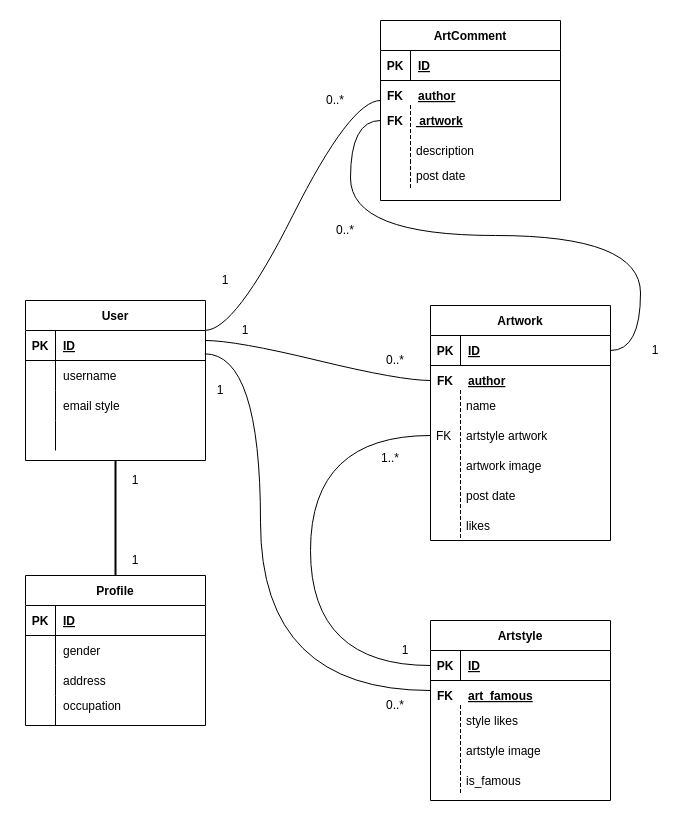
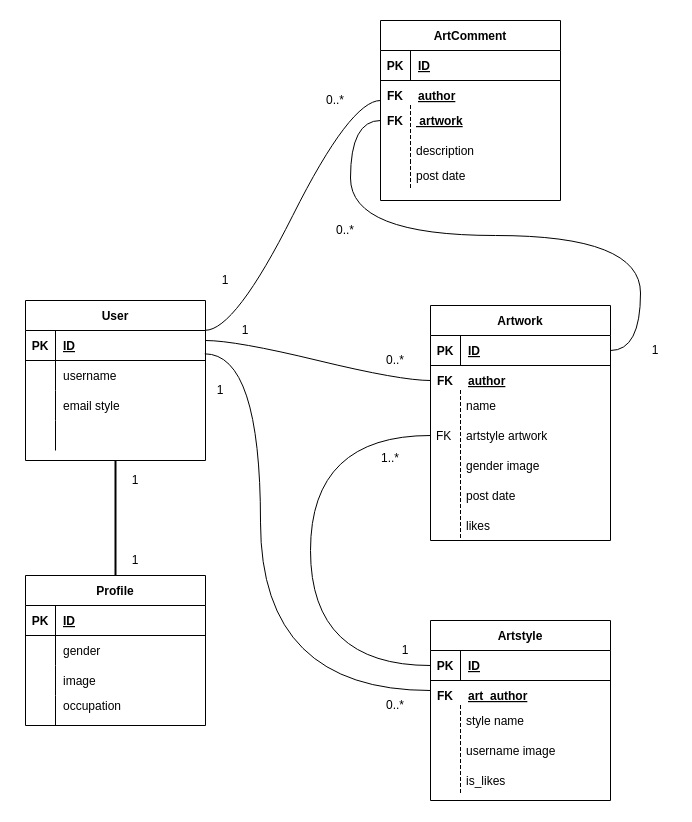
node "artwork image": label "artwork image" -> "gender image"
node "address": label "address" -> "image"
node "art_famous": label "art_famous" -> "art_author"
node "style likes": label "style likes" -> "style name"
node "artstyle image": label "artstyle image" -> "username image"
node "is_famous": label "is_famous" -> "is_likes"
